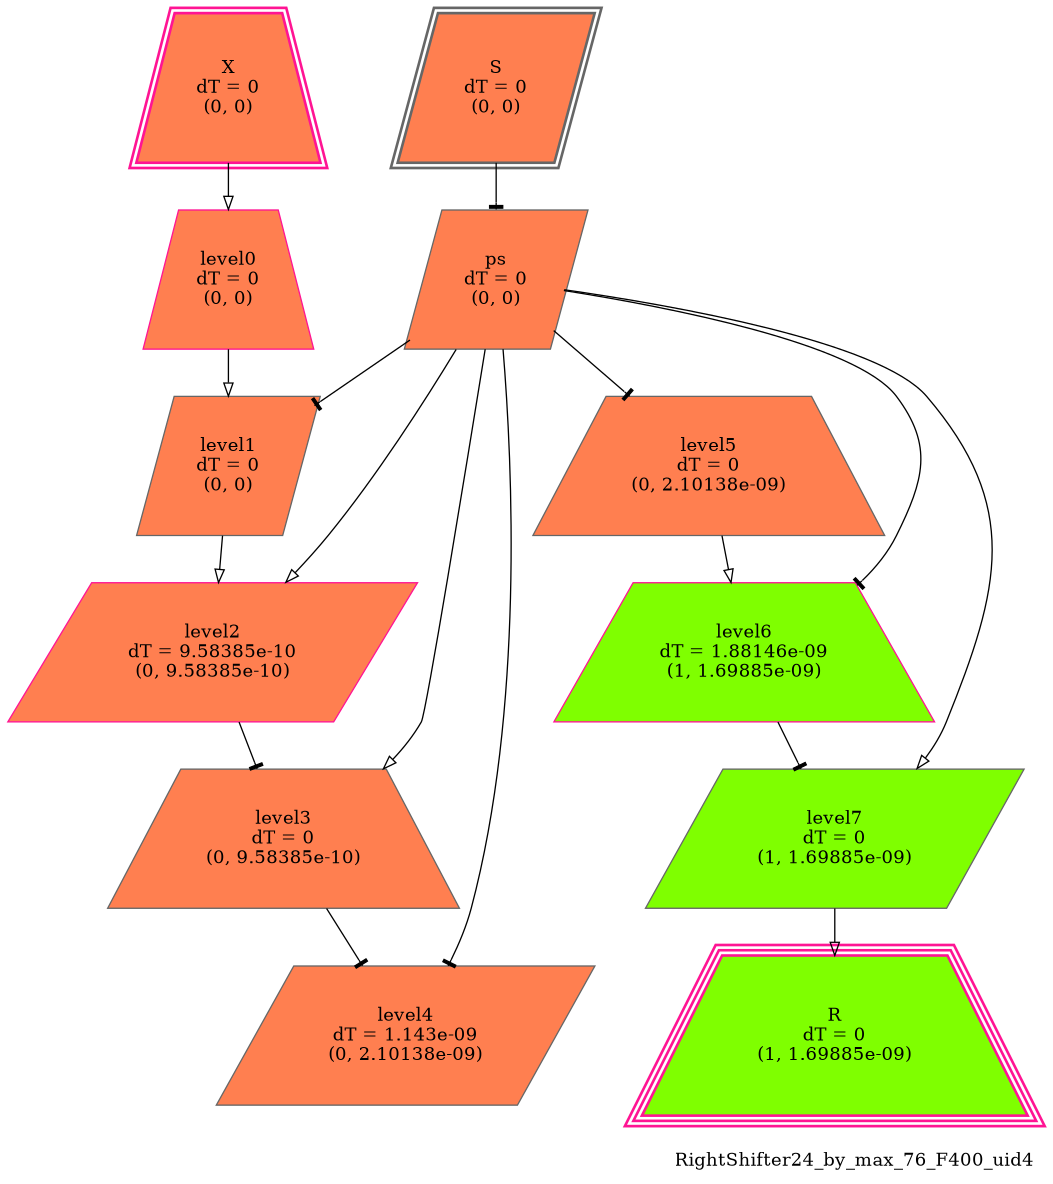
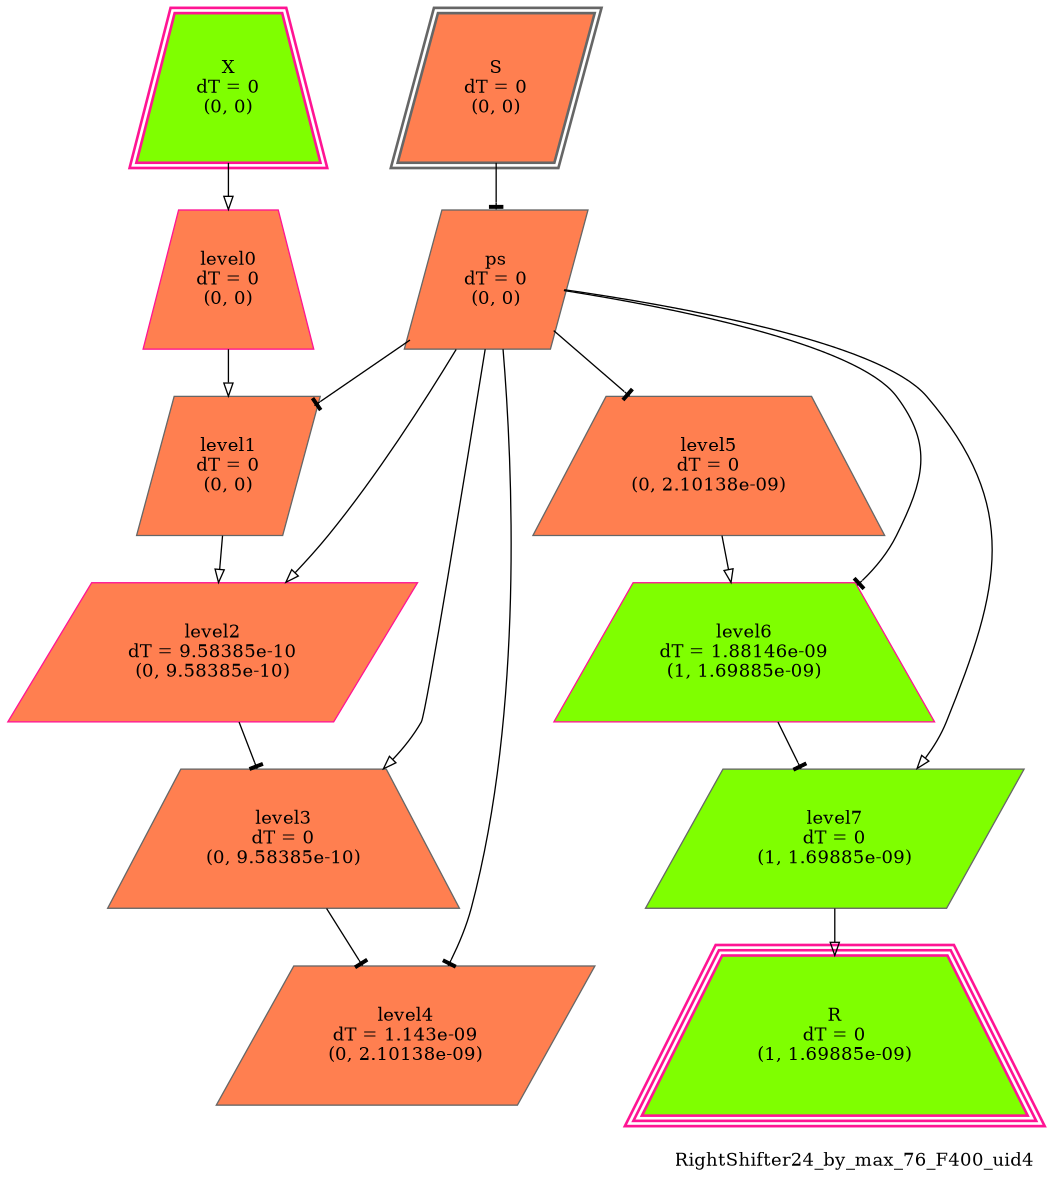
node "X dT = 0 (0, 0)": fillcolor coral -> chartreuse
